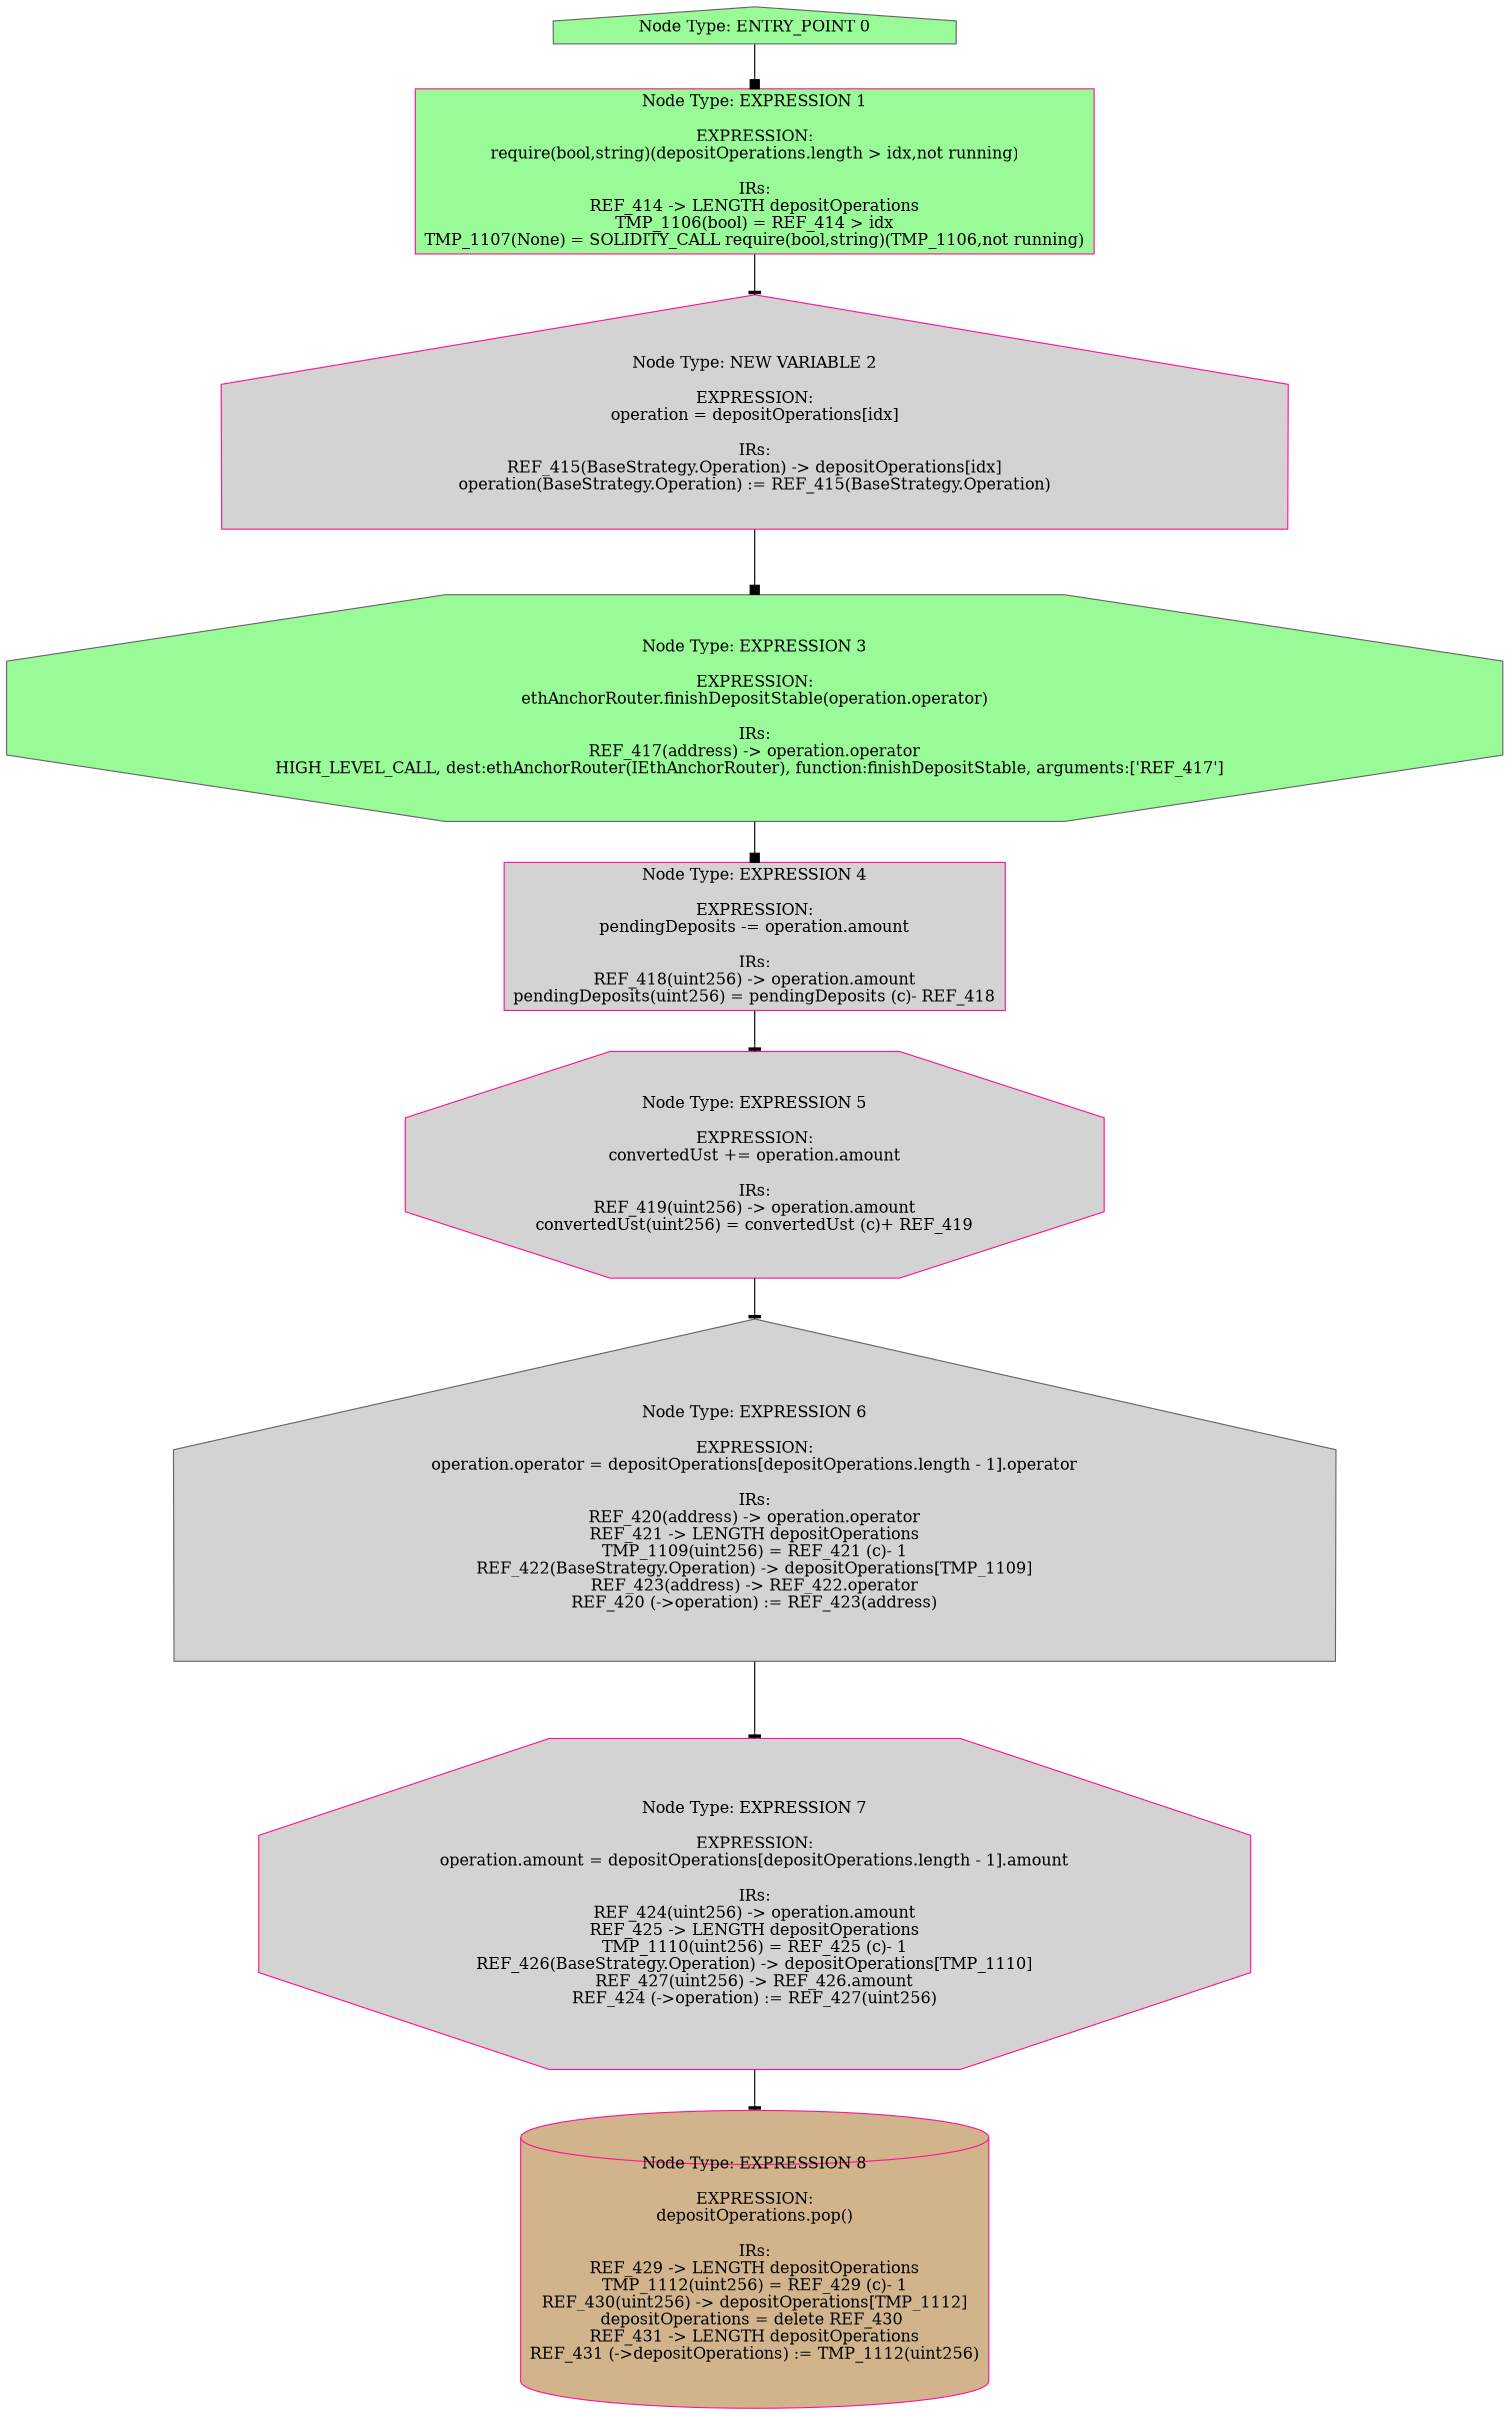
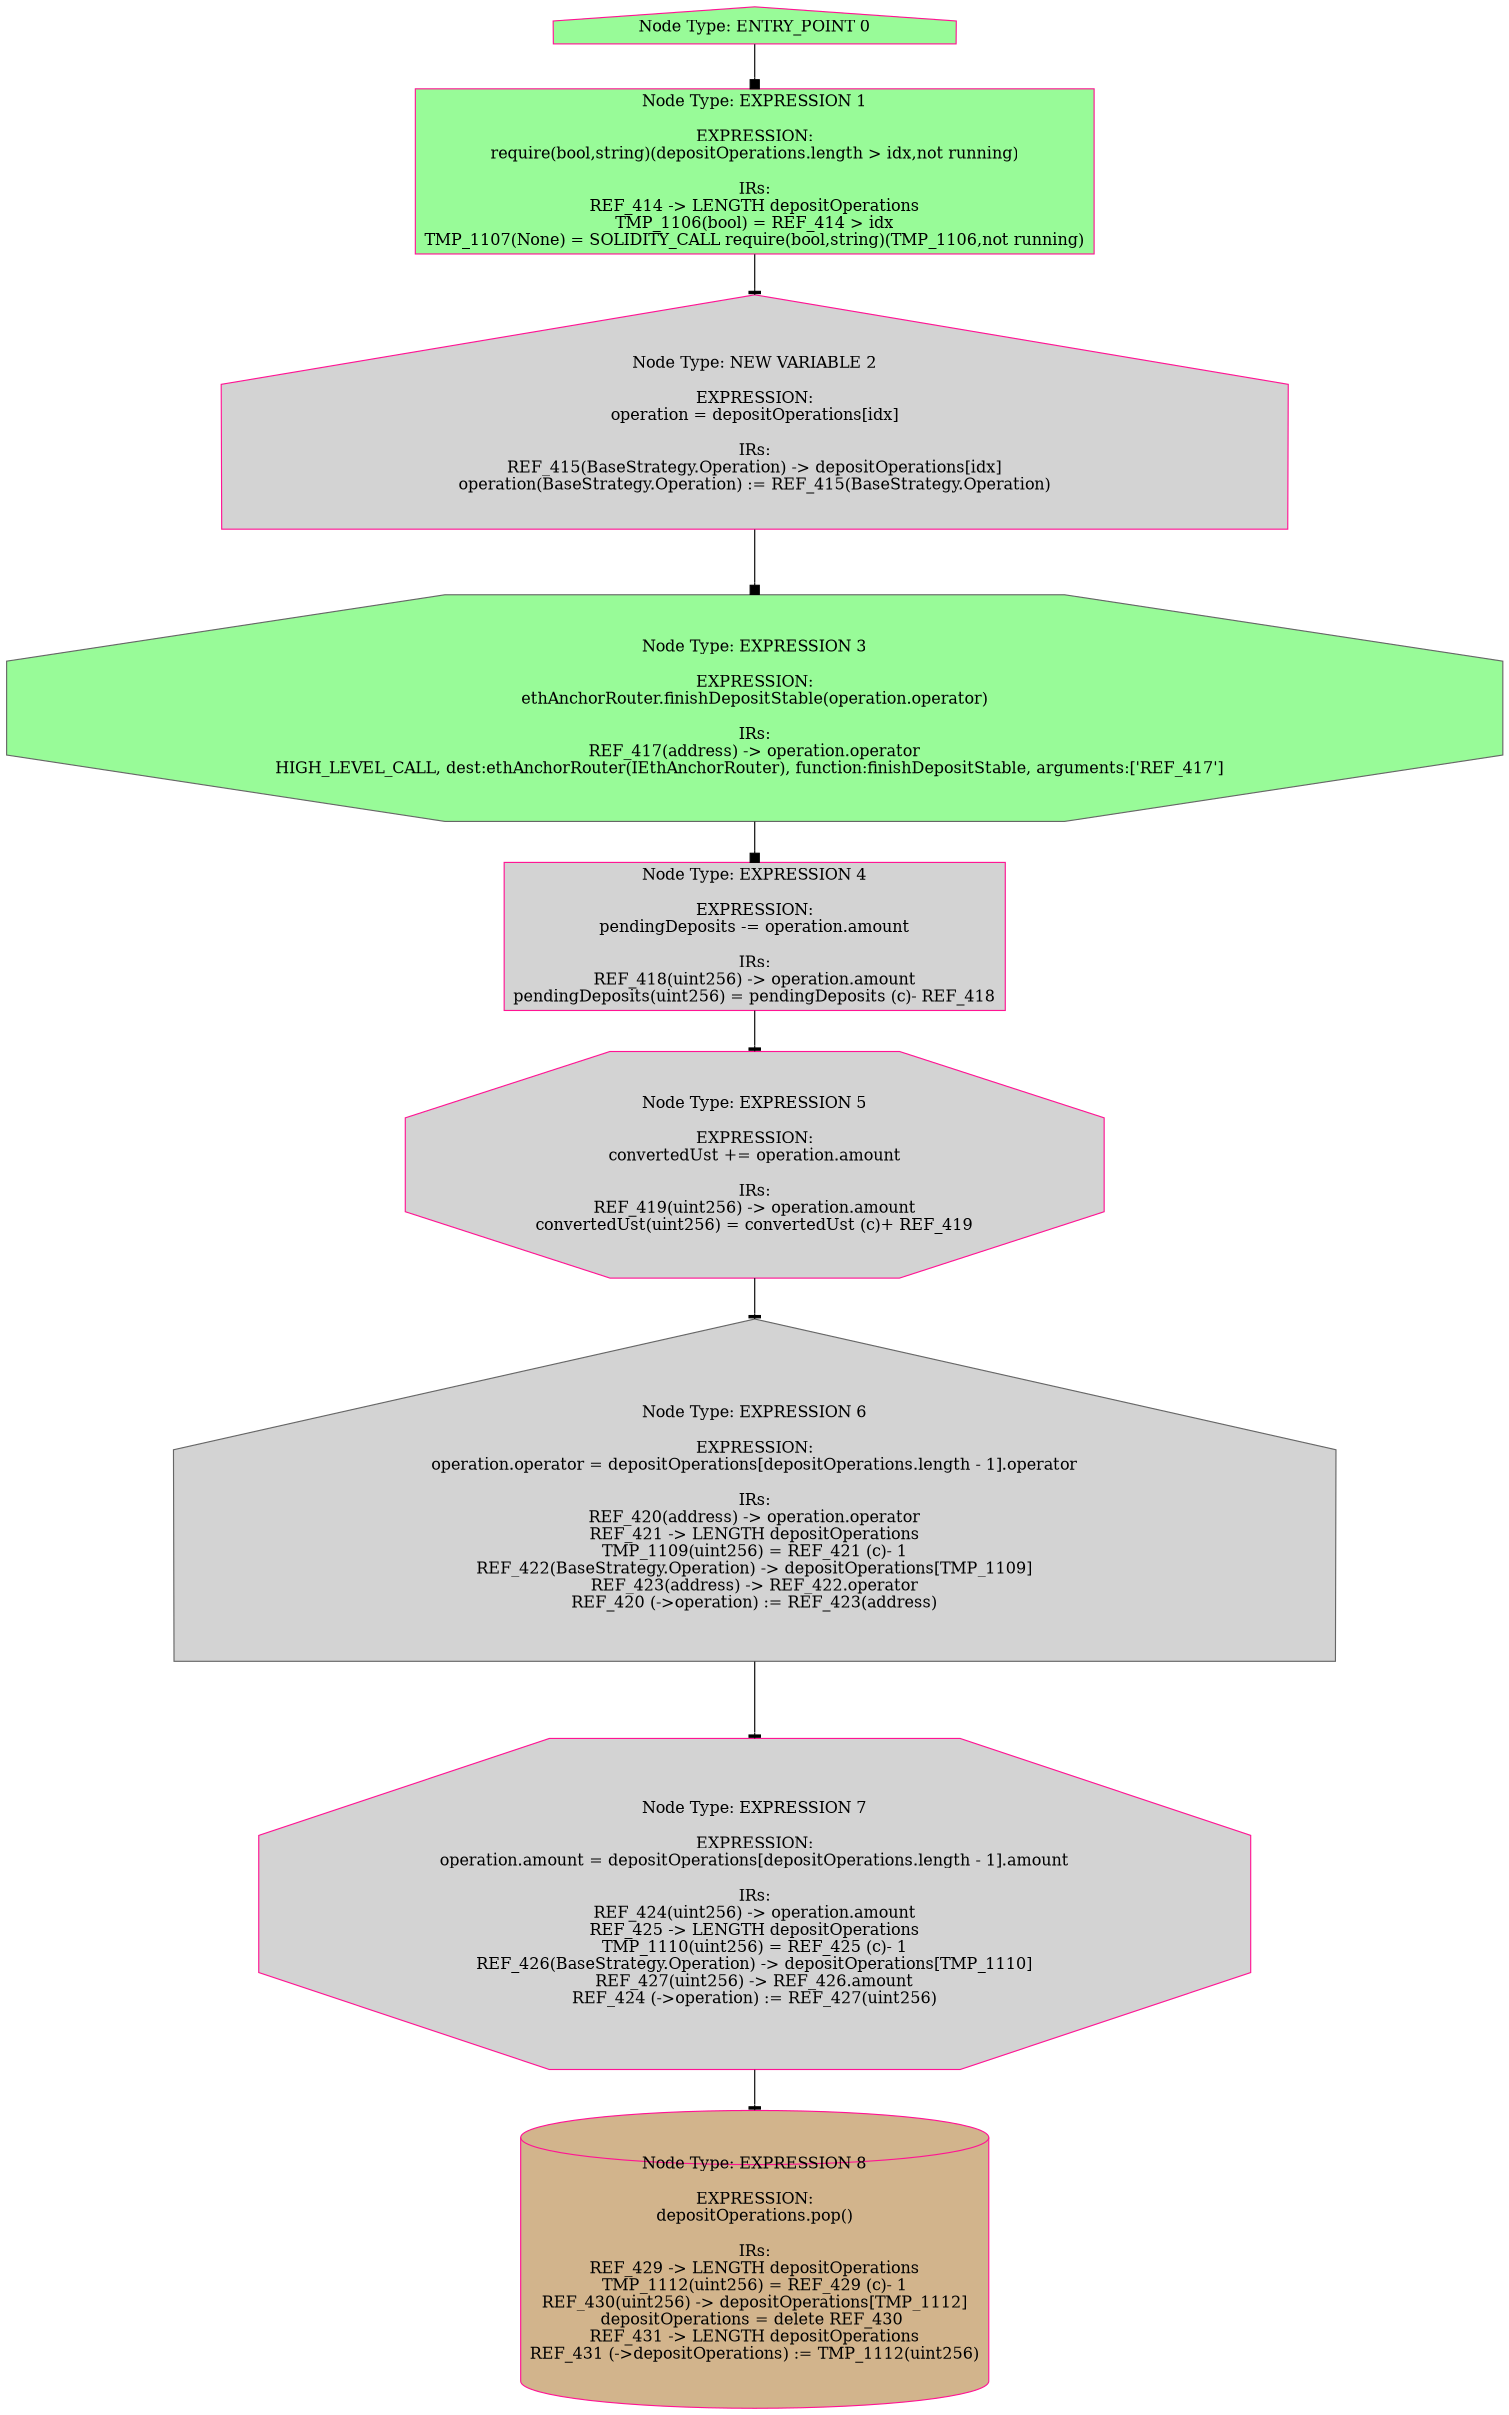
node "Node Type: ENTRY_POINT 0": color gray40 -> deeppink
